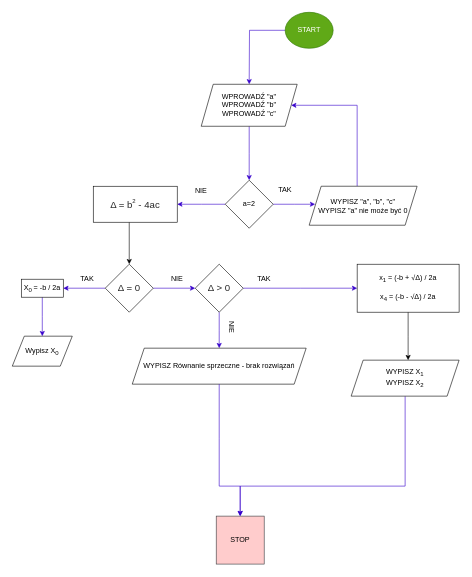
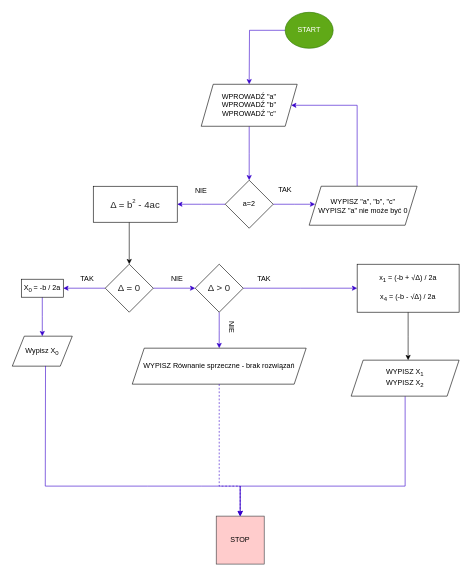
edge "WYPISZ Równanie sprzeczne - brak rozwiązań" -> "STOP": style solid -> dashed
edge "Wypisz X0" -> "STOP": added
